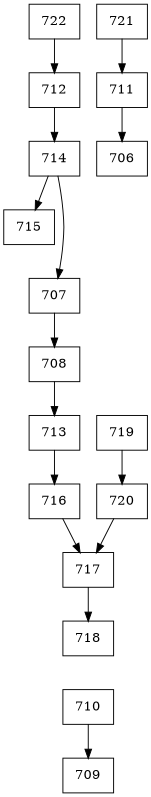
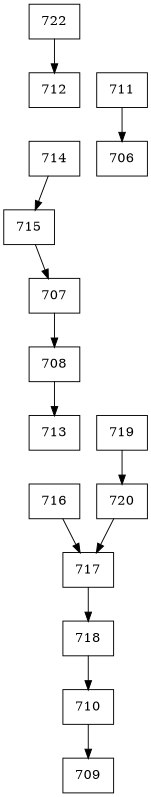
node "721": removed
edge "712" -> "714": removed
edge "714" -> "707": now "715" -> "707"
edge "713" -> "716": removed
edge "718" -> "710": added
